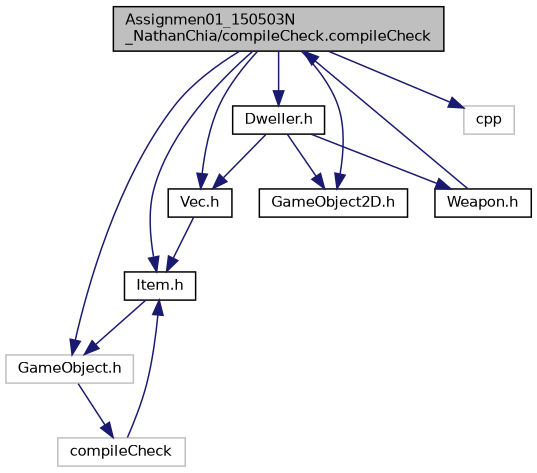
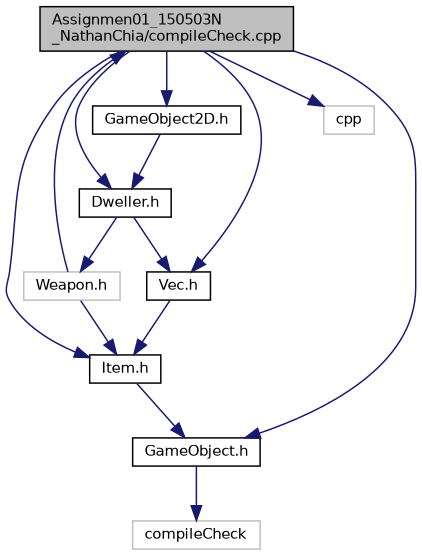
node "Assignmen01_150503N _NathanChia/compileCheck.compileCheck": label "Assignmen01_150503N _NathanChia/compileCheck.compileCheck" -> "Assignmen01_150503N _NathanChia/compileCheck.cpp"
edge "Dweller.h" -> "GameObject2D.h": reversed
node "Weapon.h": color black -> grey75
node "GameObject.h": color grey75 -> black
edge "compileCheck" -> "Item.h": now "Weapon.h" -> "Item.h"
